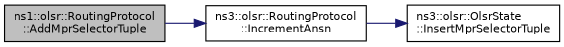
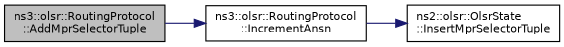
node "ns1::olsr::RoutingProtocol ::AddMprSelectorTuple": label "ns1::olsr::RoutingProtocol ::AddMprSelectorTuple" -> "ns3::olsr::RoutingProtocol ::AddMprSelectorTuple"
node "ns3::olsr::OlsrState ::InsertMprSelectorTuple": label "ns3::olsr::OlsrState ::InsertMprSelectorTuple" -> "ns2::olsr::OlsrState ::InsertMprSelectorTuple"
